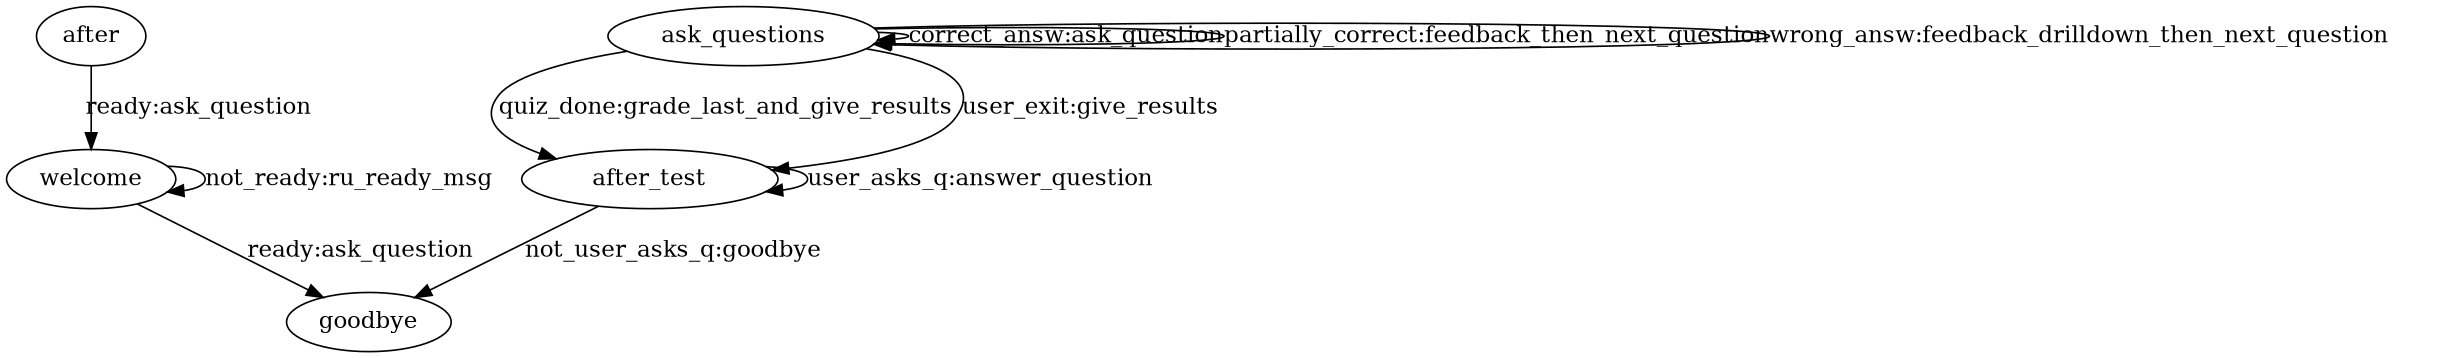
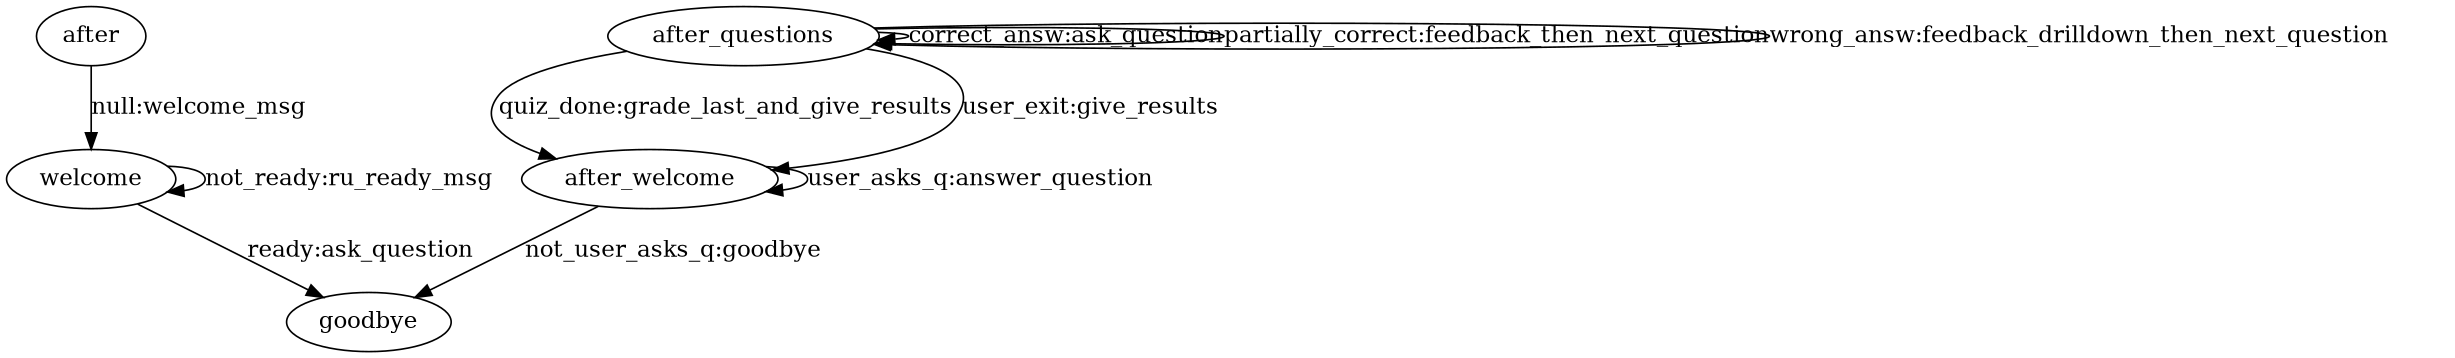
node "ask_questions": label "ask_questions" -> "after_questions"
edge "after" -> "welcome": label "ready:ask_question" -> "null:welcome_msg"
node "after_test": label "after_test" -> "after_welcome"
